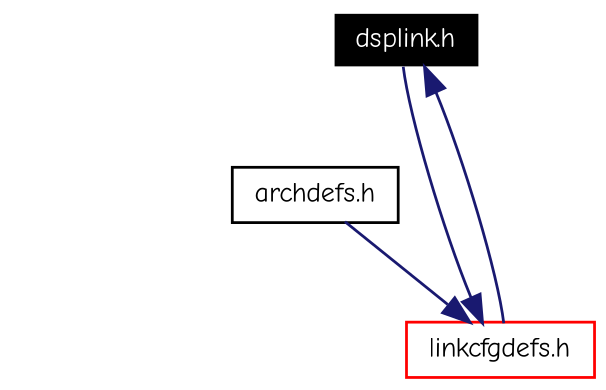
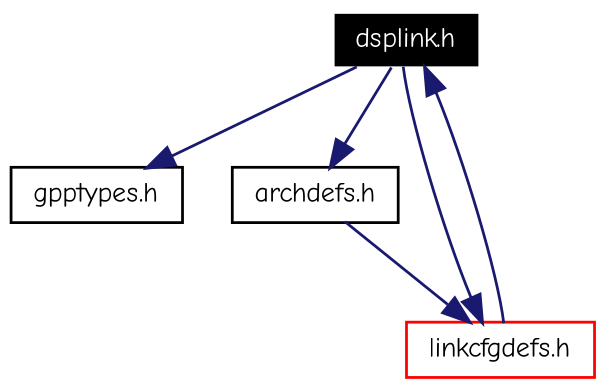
edge "dsplink.h" -> "archdefs.h": added
node "gpptypes.h": added
